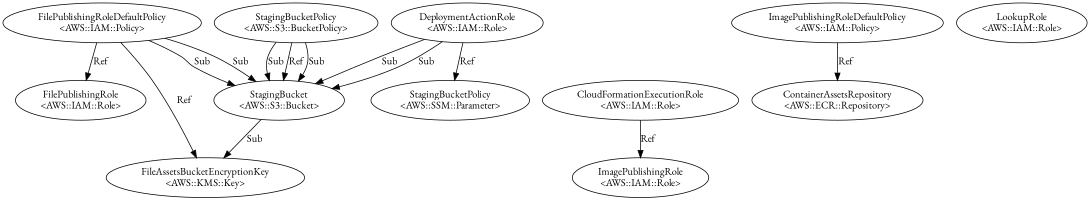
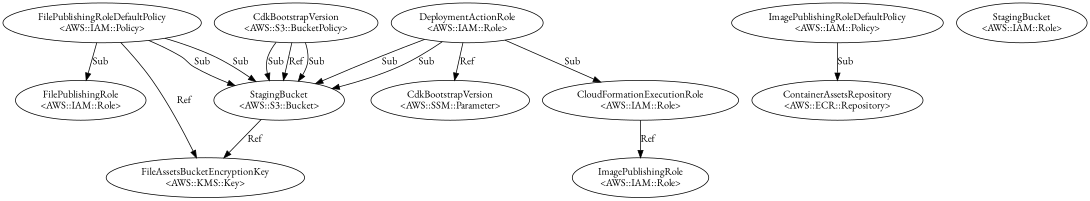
node "StagingBucketPolicy <AWS::S3::BucketPolicy>": label "StagingBucketPolicy <AWS::S3::BucketPolicy>" -> "CdkBootstrapVersion <AWS::S3::BucketPolicy>"
node "LookupRole <AWS::IAM::Role>": label "LookupRole <AWS::IAM::Role>" -> "StagingBucket <AWS::IAM::Role>"
edge "DeploymentActionRole <AWS::IAM::Role>" -> "CloudFormationExecutionRole <AWS::IAM::Role>": added, label "Sub"
edge "FilePublishingRoleDefaultPolicy <AWS::IAM::Policy>" -> "FilePublishingRole <AWS::IAM::Role>": label "Ref" -> "Sub"
edge "ImagePublishingRoleDefaultPolicy <AWS::IAM::Policy>" -> "ContainerAssetsRepository <AWS::ECR::Repository>": label "Ref" -> "Sub"
node "StagingBucketPolicy <AWS::SSM::Parameter>": label "StagingBucketPolicy <AWS::SSM::Parameter>" -> "CdkBootstrapVersion <AWS::SSM::Parameter>"
edge "StagingBucket <AWS::S3::Bucket>" -> "FileAssetsBucketEncryptionKey <AWS::KMS::Key>": label "Sub" -> "Ref"
